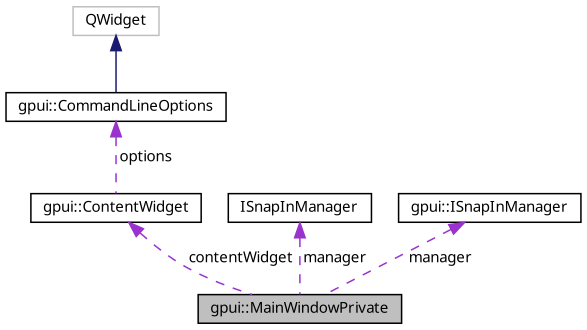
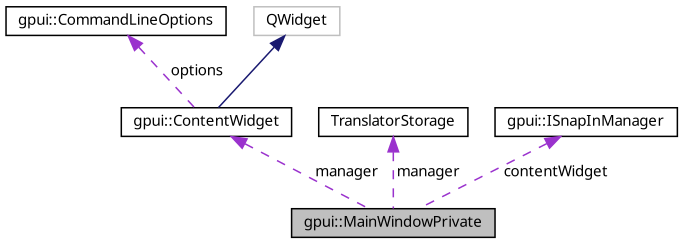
edge "gpui::CommandLineOptions" -> "QWidget": now "gpui::ContentWidget" -> "QWidget"
node "ISnapInManager": label "ISnapInManager" -> "TranslatorStorage"
edge "gpui::MainWindowPrivate" -> "gpui::ContentWidget": label " contentWidget" -> " manager"
edge "gpui::MainWindowPrivate" -> "gpui::ISnapInManager": label " manager" -> " contentWidget"
